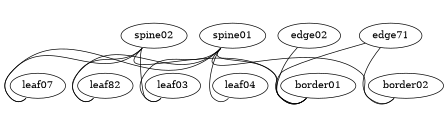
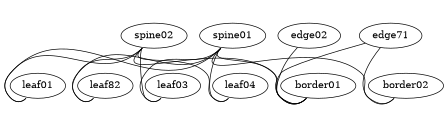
edge "spine02" -- "leaf04": added
node "leaf07": label "leaf07" -> "leaf01"
